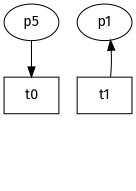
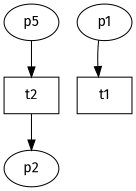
edge "t1" -> "p1": reversed
node "t0": label "t0" -> "t2"
node "p2": added
